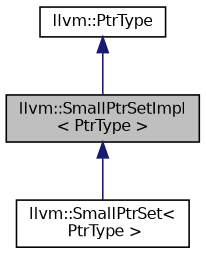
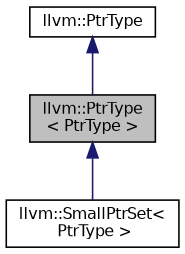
node "llvm::SmallPtrSetImpl < PtrType >": label "llvm::SmallPtrSetImpl < PtrType >" -> "llvm::PtrType < PtrType >"
